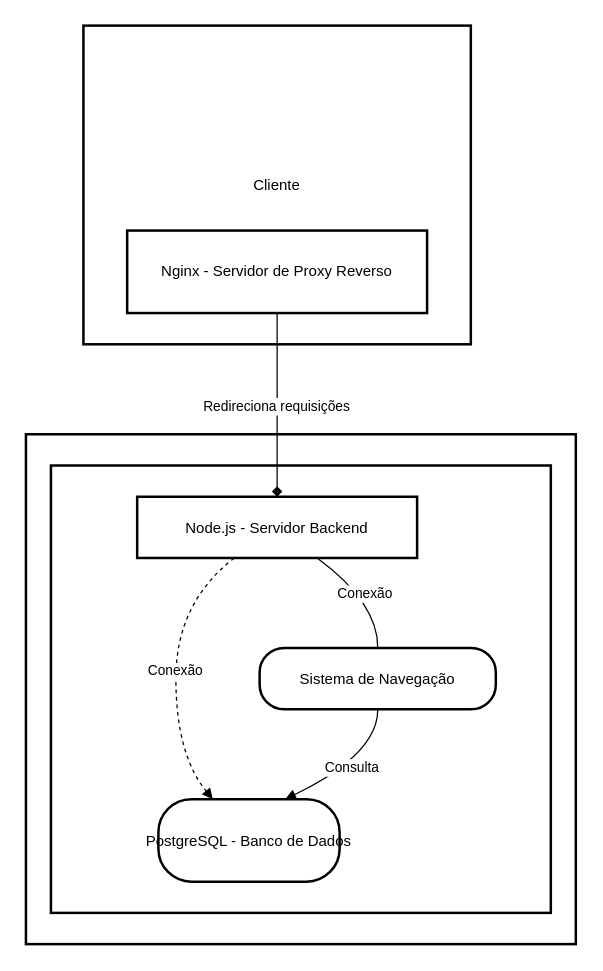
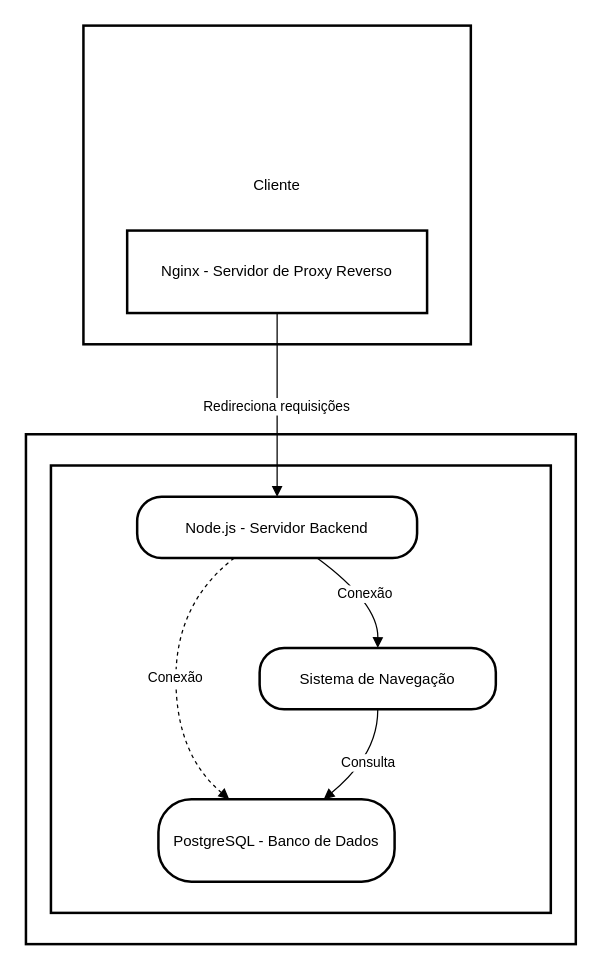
edge "Nginx - Servidor de Proxy Reverso" -> "Node.js - Servidor Backend": arrowhead diamond -> block
node "Node.js - Servidor Backend": shape rectangle -> rounded rectangle
edge "Node.js - Servidor Backend" -- "Sistema de Navegação": arrowhead none -> block
node "PostgreSQL - Banco de Dados": size 181x83 -> 236x83
